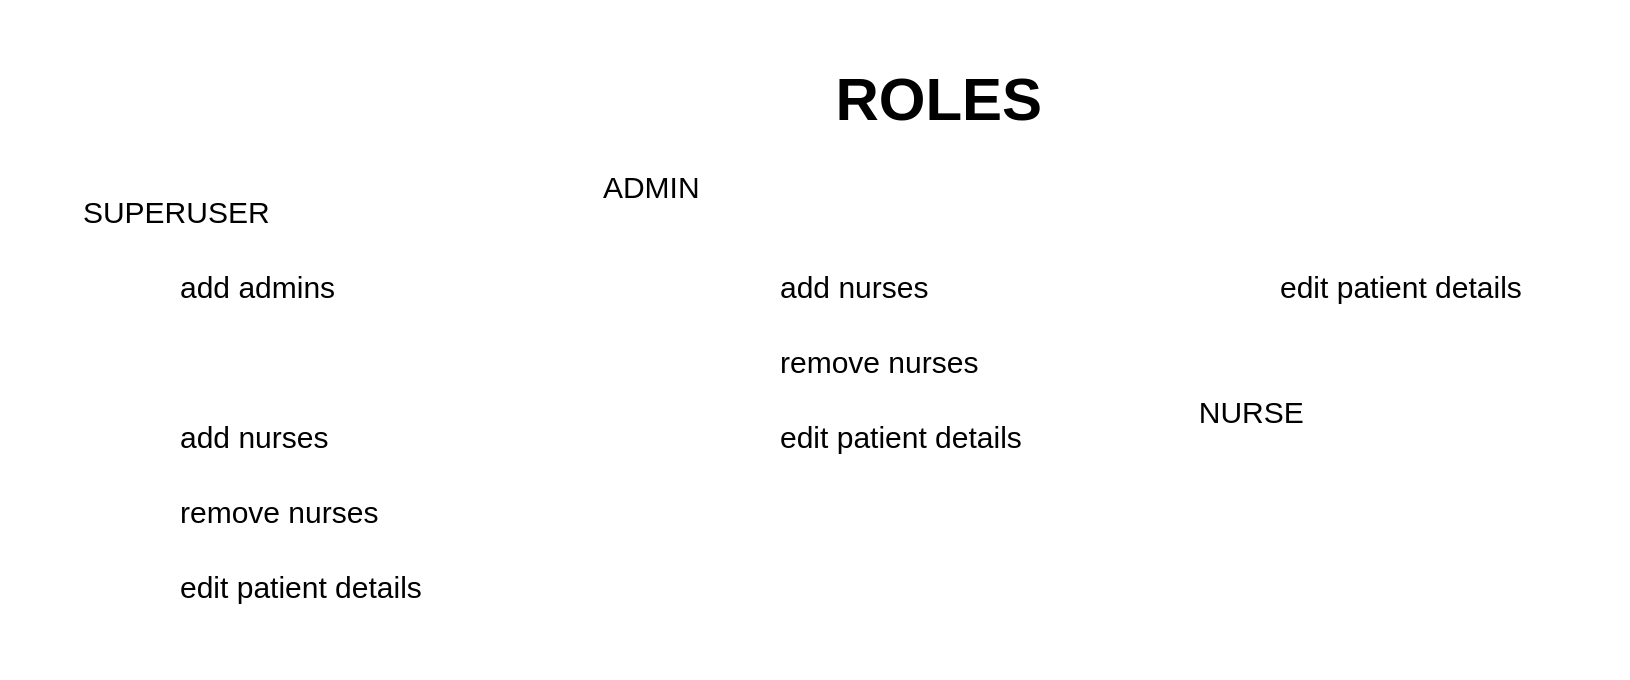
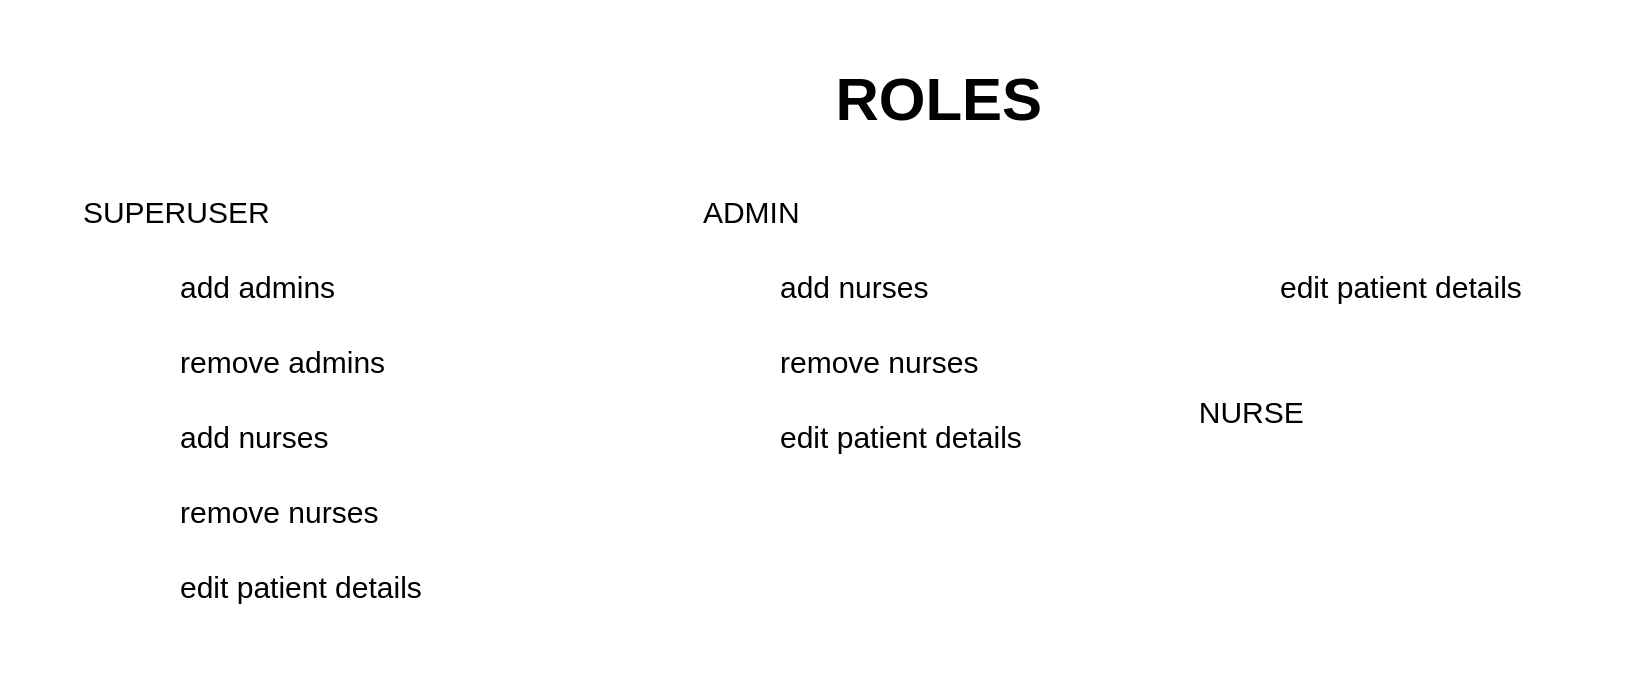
node "ADMIN": moved (651, 189) -> (751, 214)
node "remove admins": added
